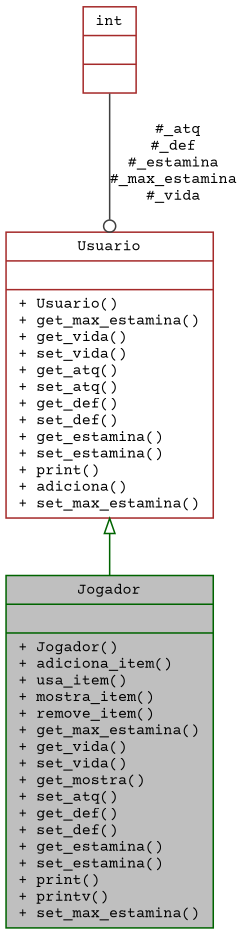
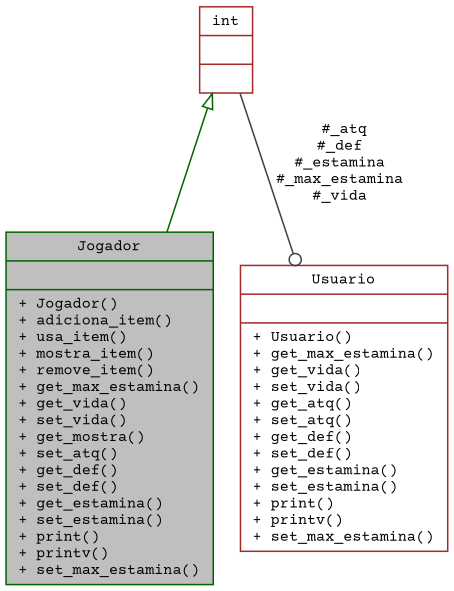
node "Usuario": text "+ adiciona()" -> "+ printv()"
edge "Jogador" -> "Usuario": now "Jogador" -> "int"
